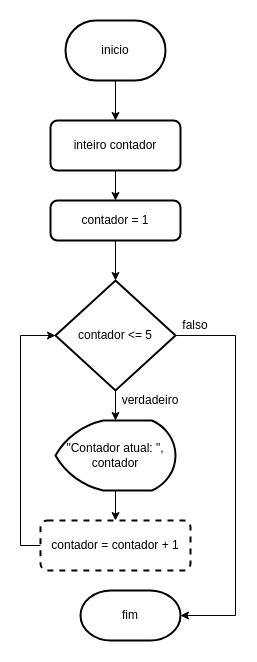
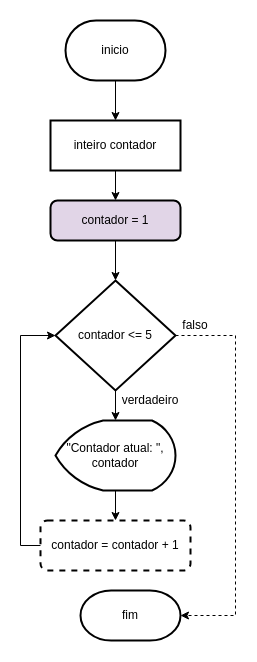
node "inteiro contador": shape rounded rectangle -> rectangle
node "contador = 1": fillcolor #ffffff -> #e1d5e7
edge "contador <= 5" -> "fim": style solid -> dashed
